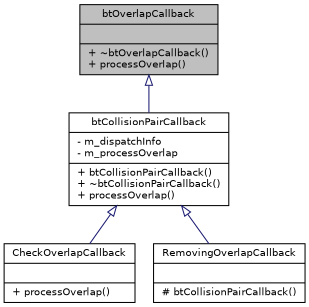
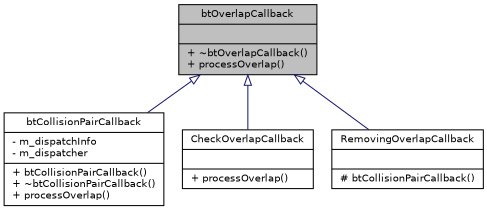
node "btCollisionPairCallback": text "- m_processOverlap" -> "- m_dispatcher"
edge "CheckOverlapCallback" -> "btCollisionPairCallback": now "CheckOverlapCallback" -> "btOverlapCallback"
edge "RemovingOverlapCallback" -> "btCollisionPairCallback": now "RemovingOverlapCallback" -> "btOverlapCallback"
